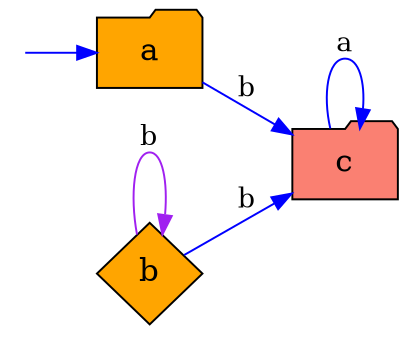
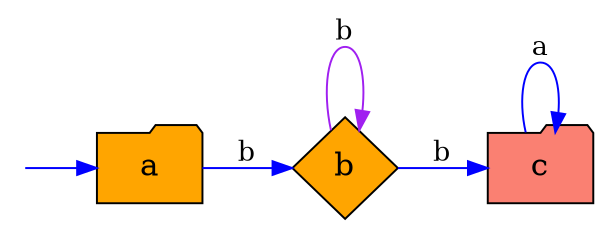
edge "a" -> "c": now "a" -> "b"
